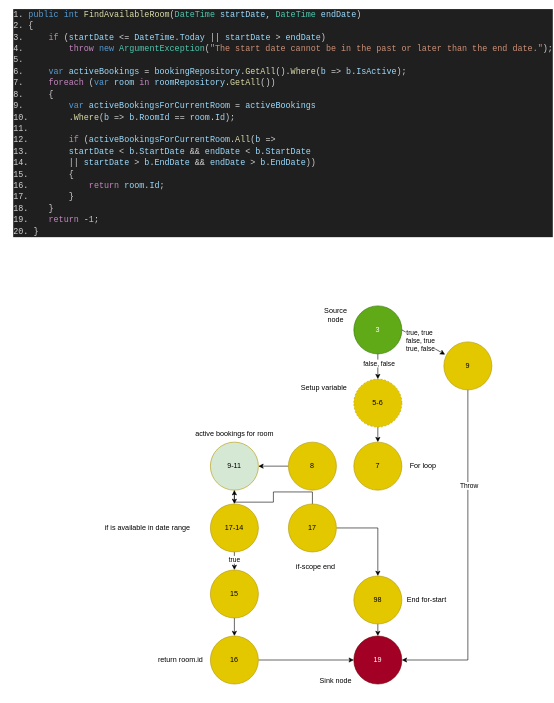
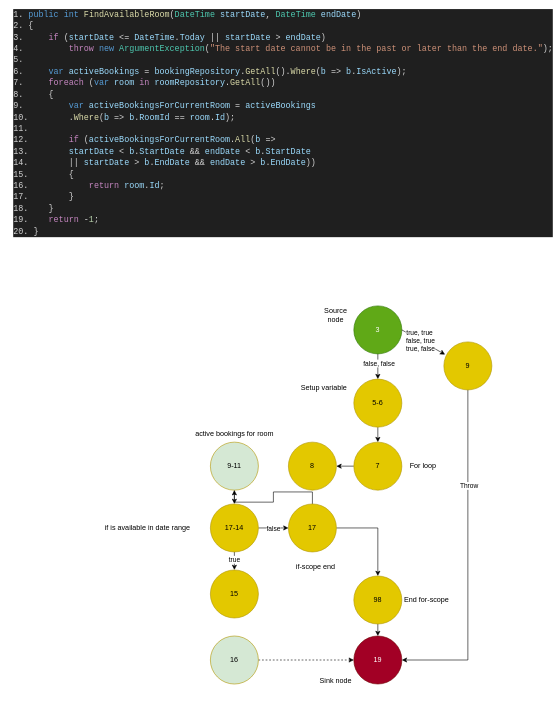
node "5-6": style dashed -> solid
edge "8" -> "9-11": removed
edge "7" -> "8": added
edge "17-14" -> "17": added, label "false"
node "End for-start": label "End for-start" -> "End for-scope"
edge "15" -> "16": removed
node "return room.id": removed
node "16": fillcolor #e3c800 -> #d5e8d4
edge "16" -> "19": style solid -> dashed
